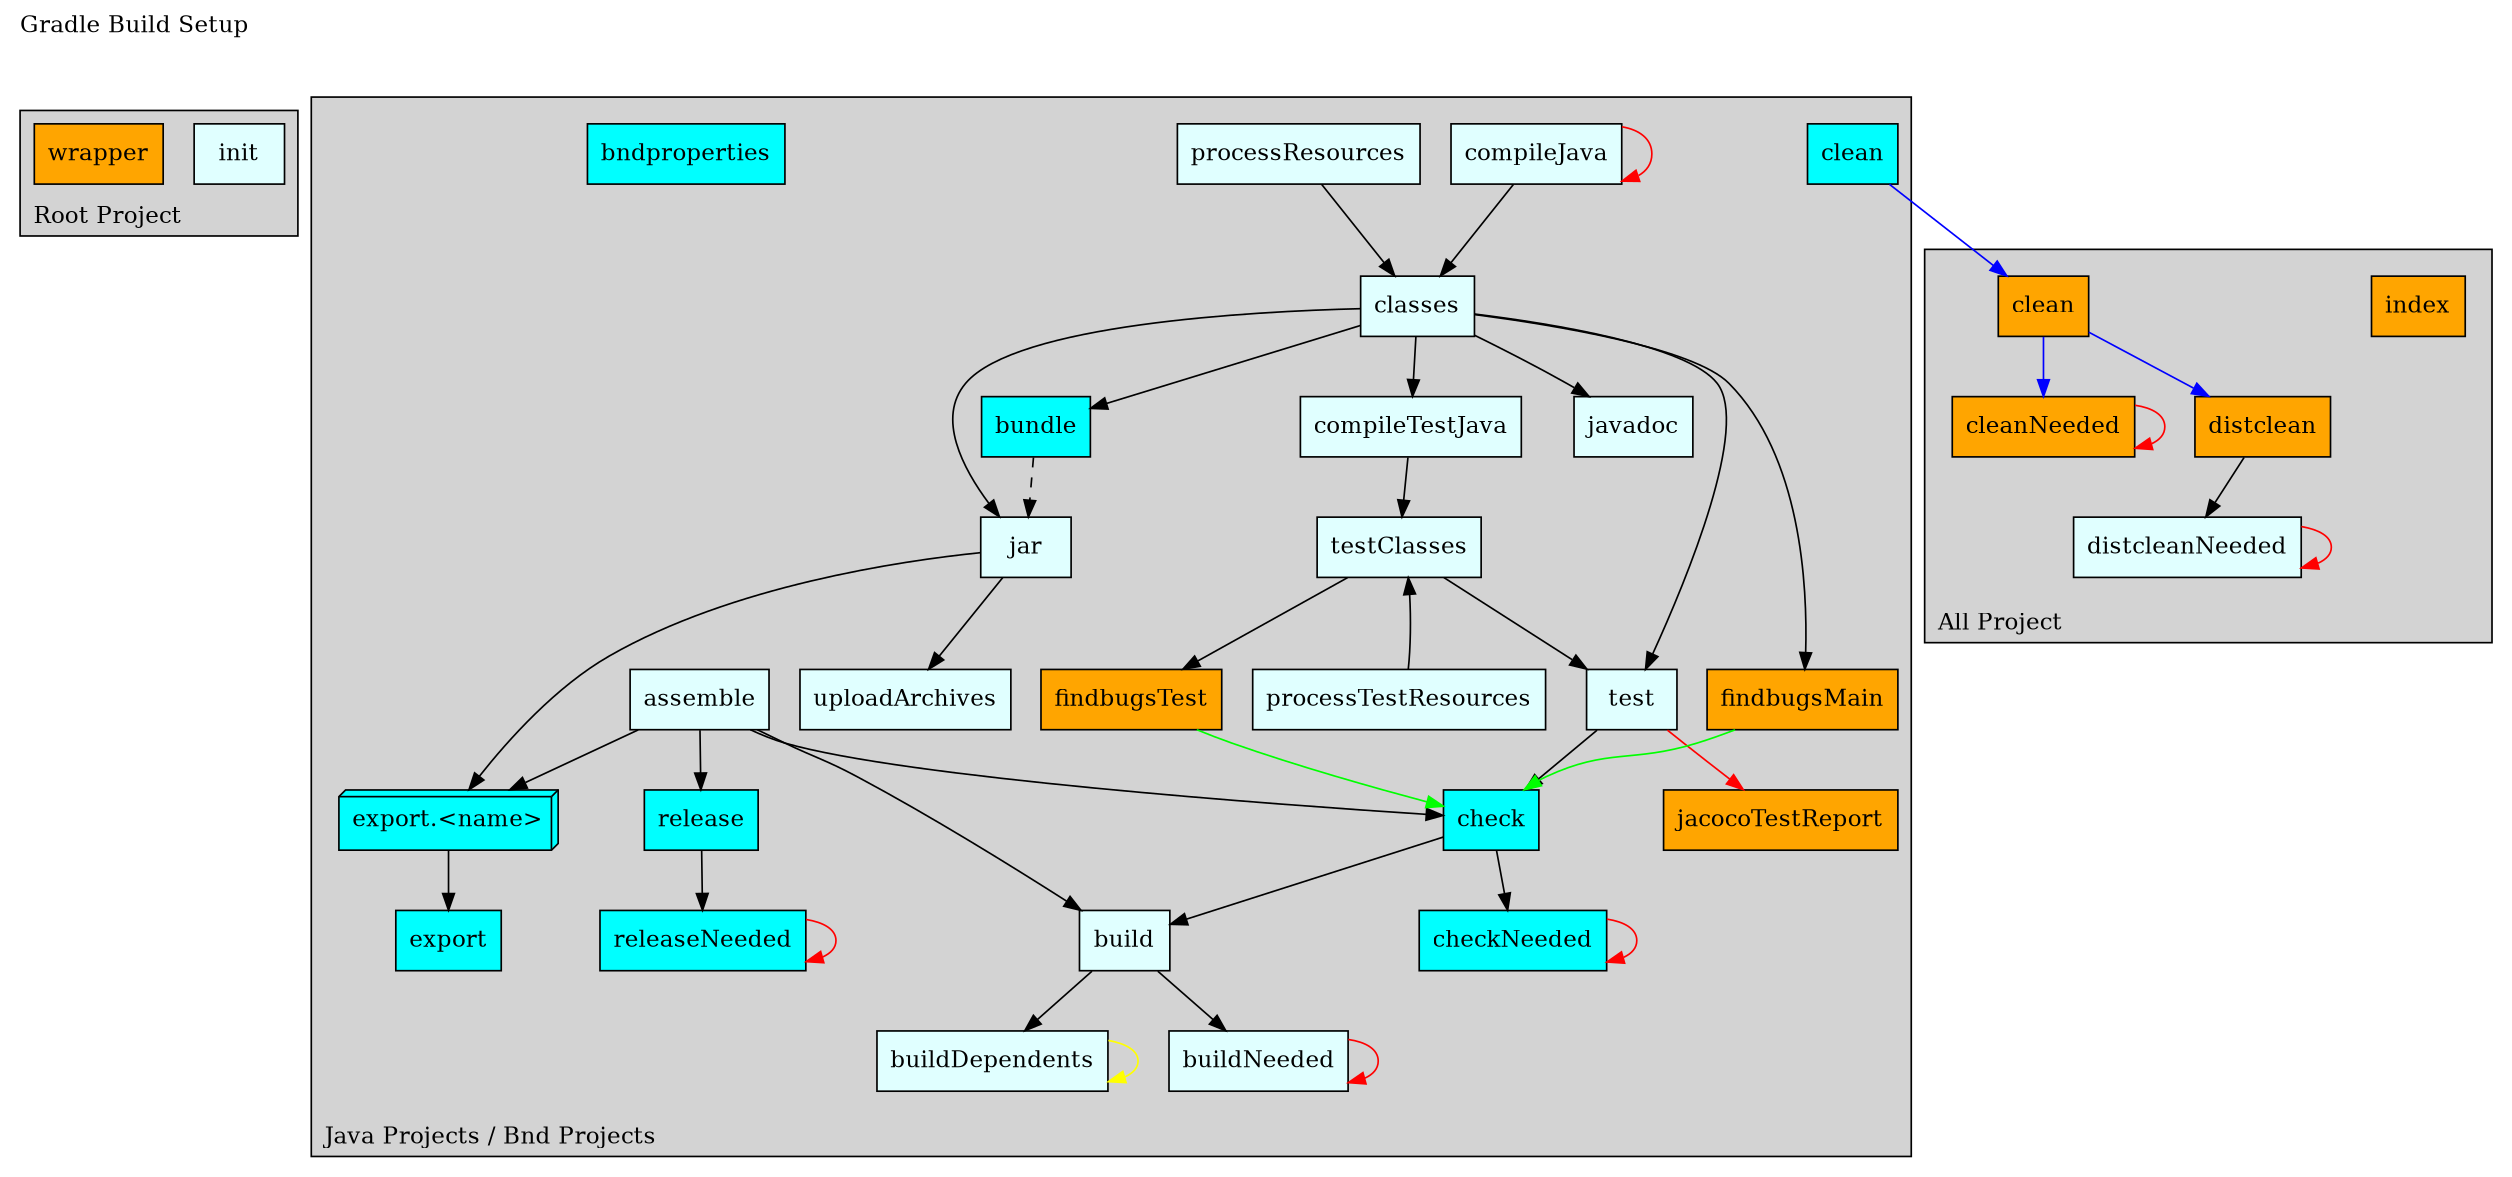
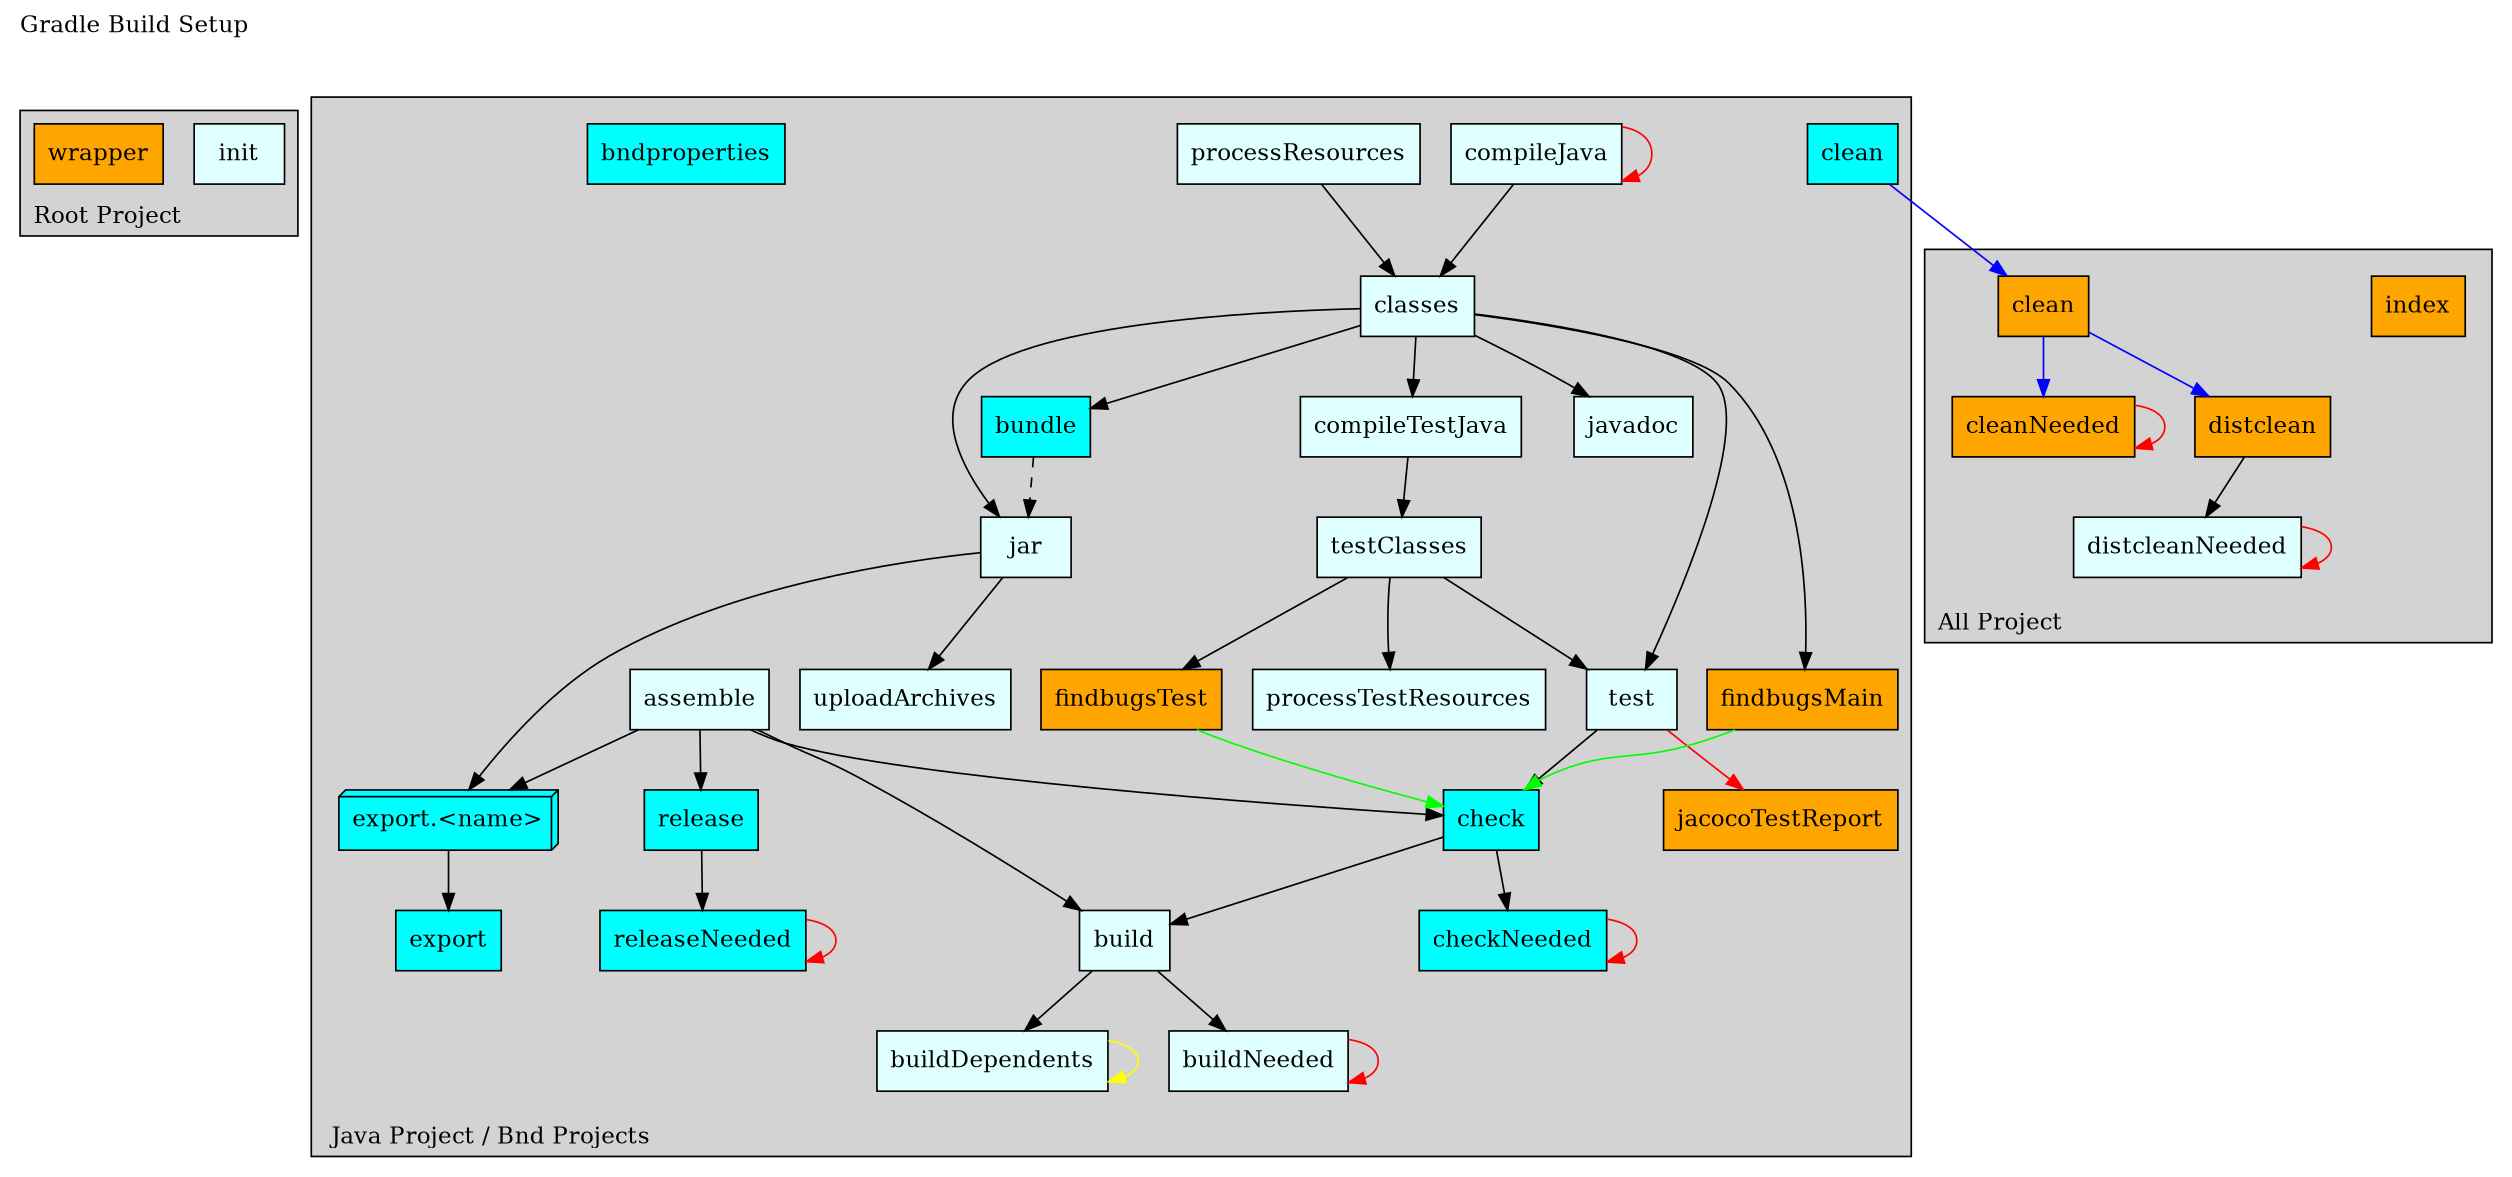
edge "processTestResources" -> "testClasses": reversed
cluster "Java Projects / Bnd Projects": label "Java Projects / Bnd Projects" -> "Java Project / Bnd Projects"
